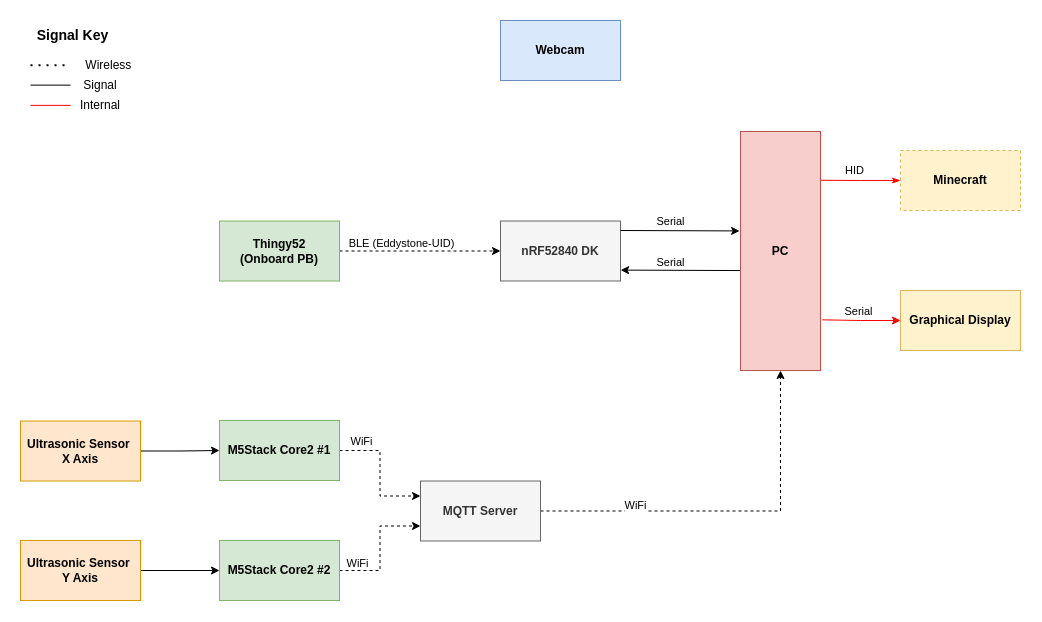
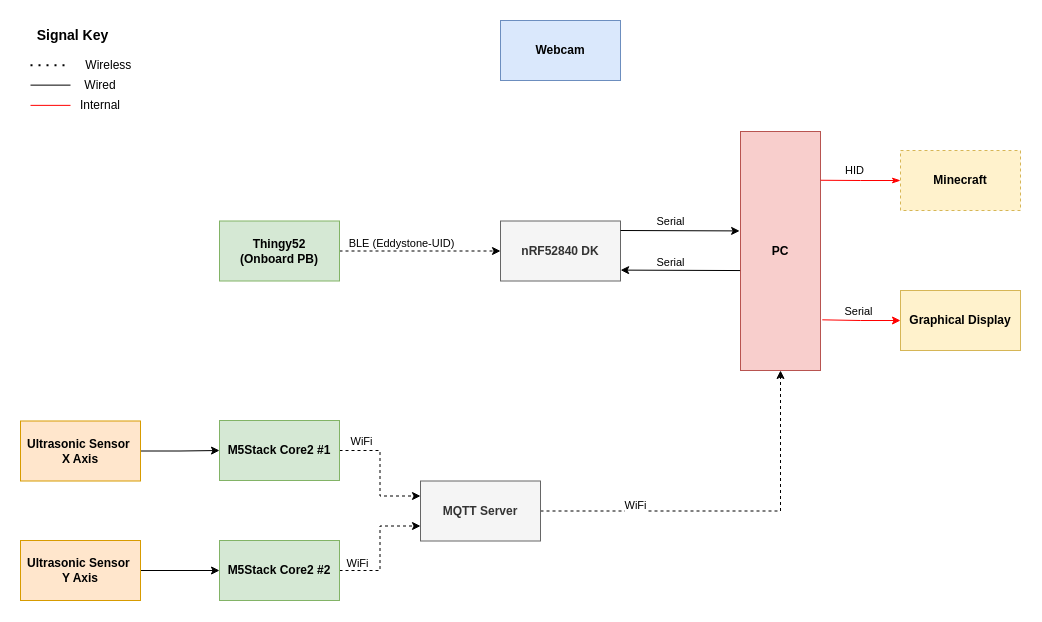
node "Signal": label "Signal" -> "Wired"
